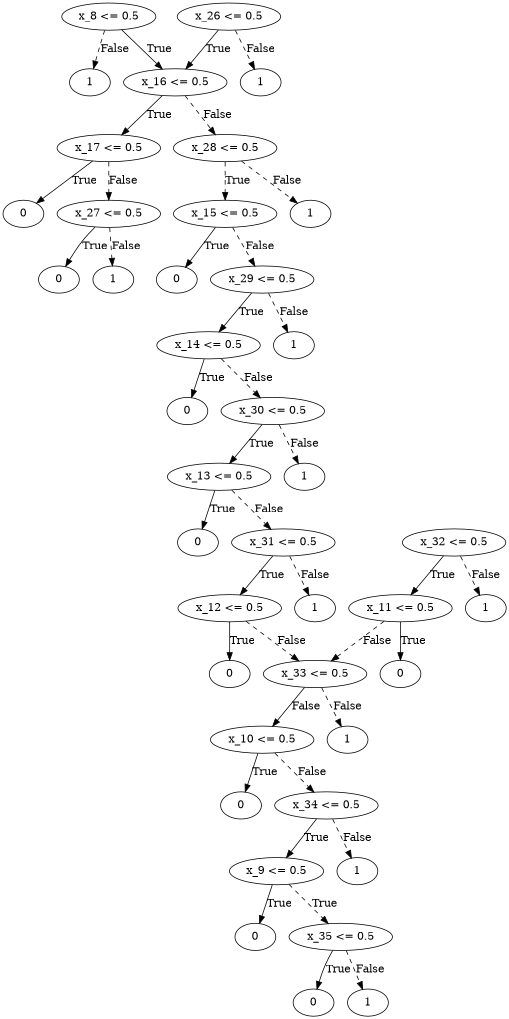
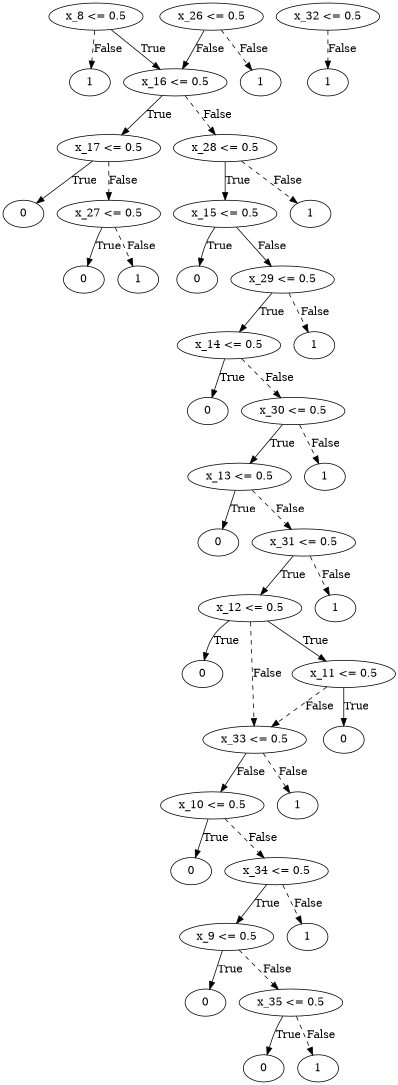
edge "x_26 <= 0.5" -> "x_16 <= 0.5": label "True" -> "False"
edge "x_28 <= 0.5" -> "x_15 <= 0.5": style dashed -> solid
edge "x_15 <= 0.5" -> "x_29 <= 0.5": style dashed -> solid
edge "x_32 <= 0.5" -> "x_11 <= 0.5": now "x_12 <= 0.5" -> "x_11 <= 0.5"
edge "x_9 <= 0.5" -> "x_35 <= 0.5": label "True" -> "False"
